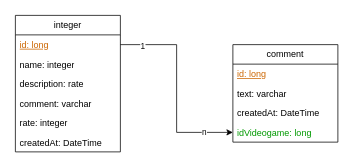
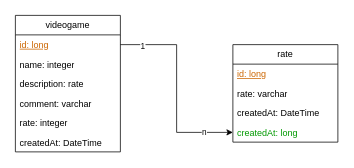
node "integer": label "integer" -> "videogame"
node "comment": label "comment" -> "rate"
node "text: varchar": label "text: varchar" -> "rate: varchar"
node "idVideogame: long": label "idVideogame: long" -> "createdAt: long"
